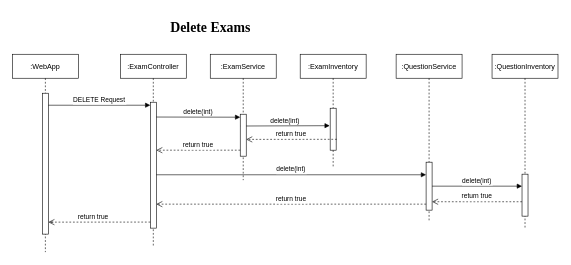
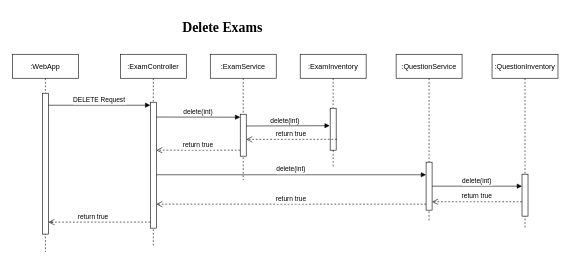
node "Delete Exams": moved (210, 27) -> (222, 27)
